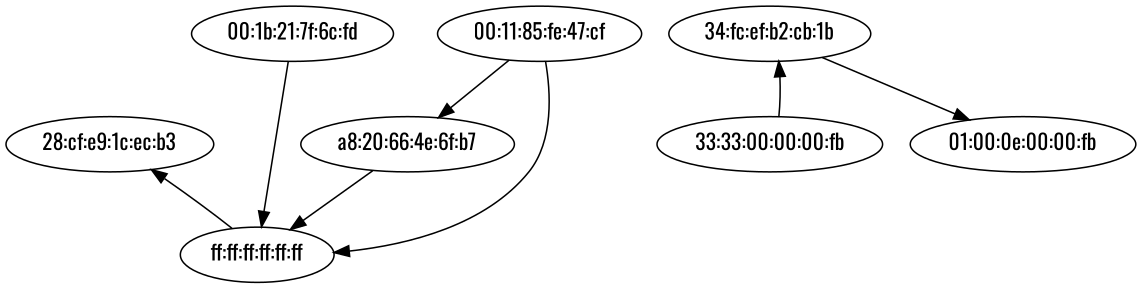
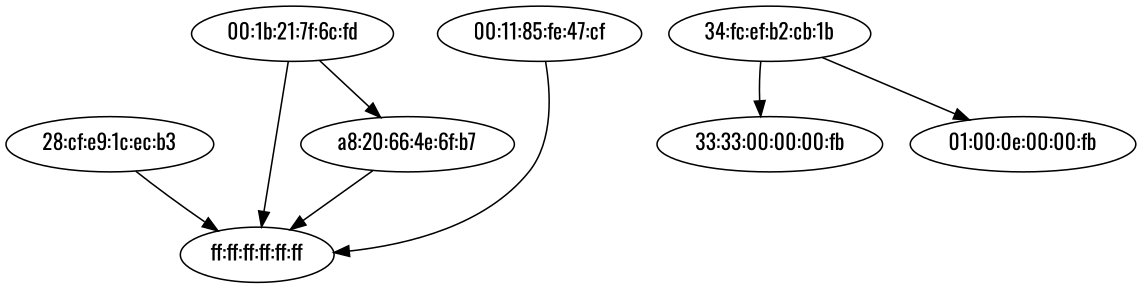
edge "00:11:85:fe:47:cf" -> "a8:20:66:4e:6f:b7": now "00:1b:21:7f:6c:fd" -> "a8:20:66:4e:6f:b7"
edge "33:33:00:00:00:fb" -> "34:fc:ef:b2:cb:1b": reversed
edge "ff:ff:ff:ff:ff:ff" -> "28:cf:e9:1c:ec:b3": reversed
